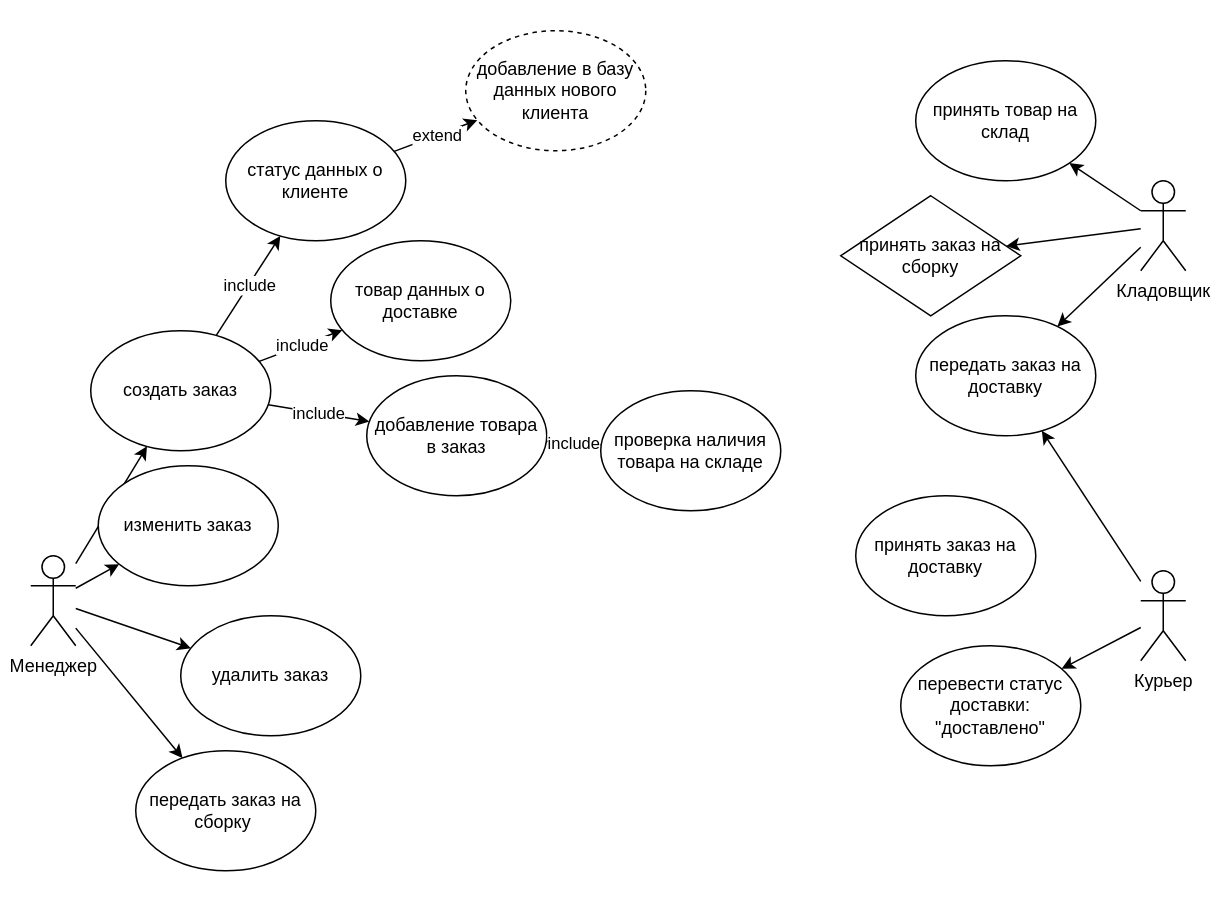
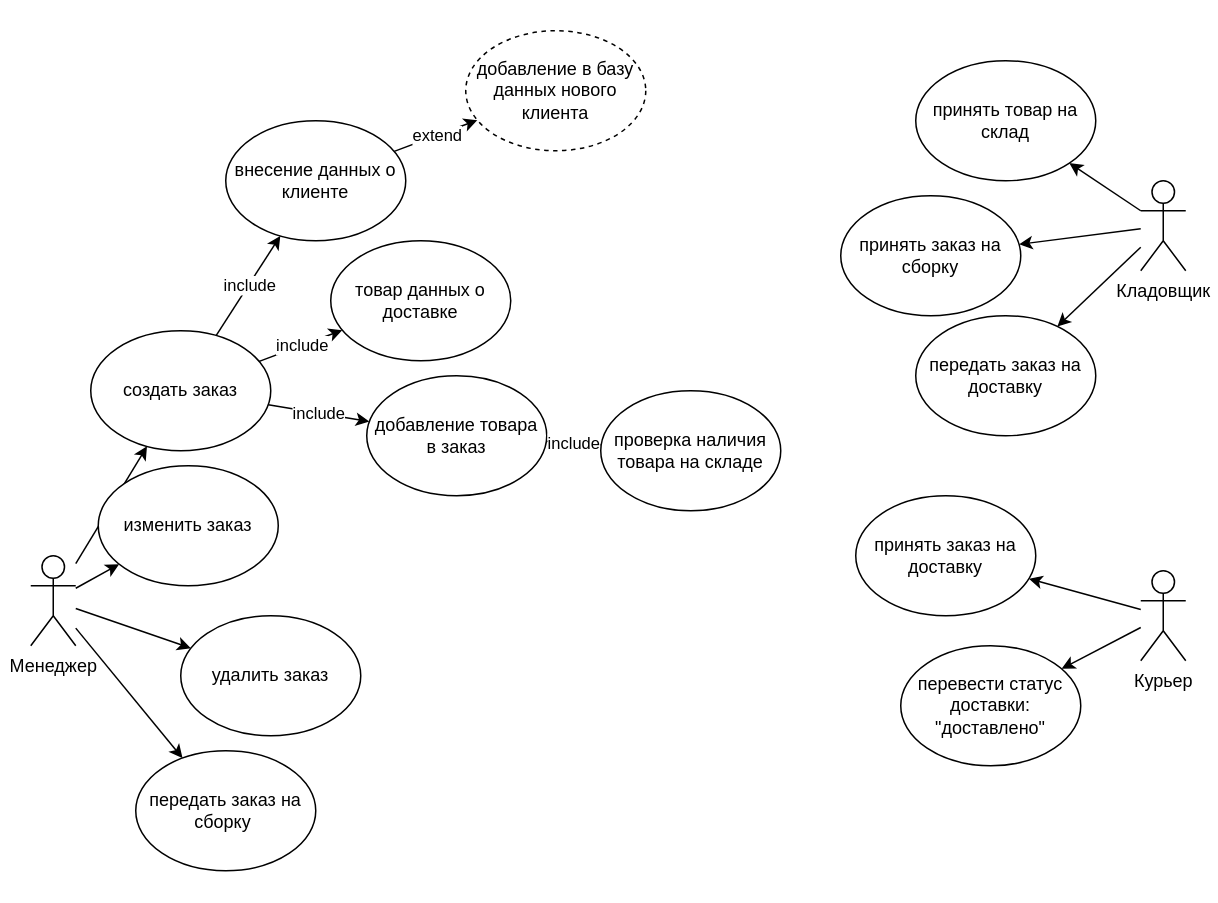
node "статус данных о клиенте": label "статус данных о клиенте" -> "внесение данных о клиенте"
node "принять заказ на сборку": shape diamond -> ellipse
edge "Курьер" -> "передать заказ на доставку": now "Курьер" -> "принять заказ на доставку"
